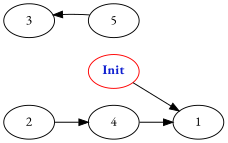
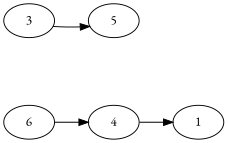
edge "5" -> "3": reversed
node "Init": removed
node "2": label "2" -> "6"
